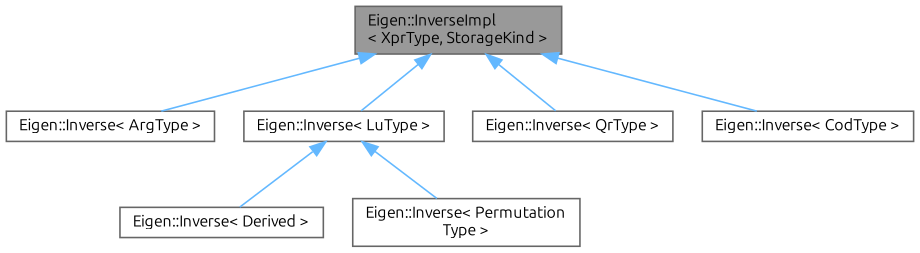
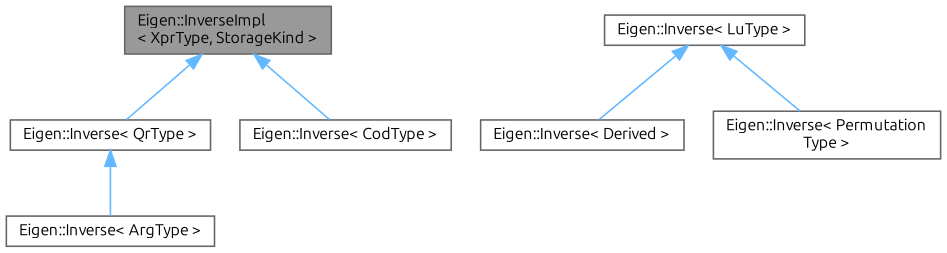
edge "Eigen::Inverse< ArgType >" -> "Eigen::InverseImpl < XprType, StorageKind >": now "Eigen::Inverse< ArgType >" -> "Eigen::Inverse< QrType >"
edge "Eigen::Inverse< LuType >" -> "Eigen::InverseImpl < XprType, StorageKind >": removed
